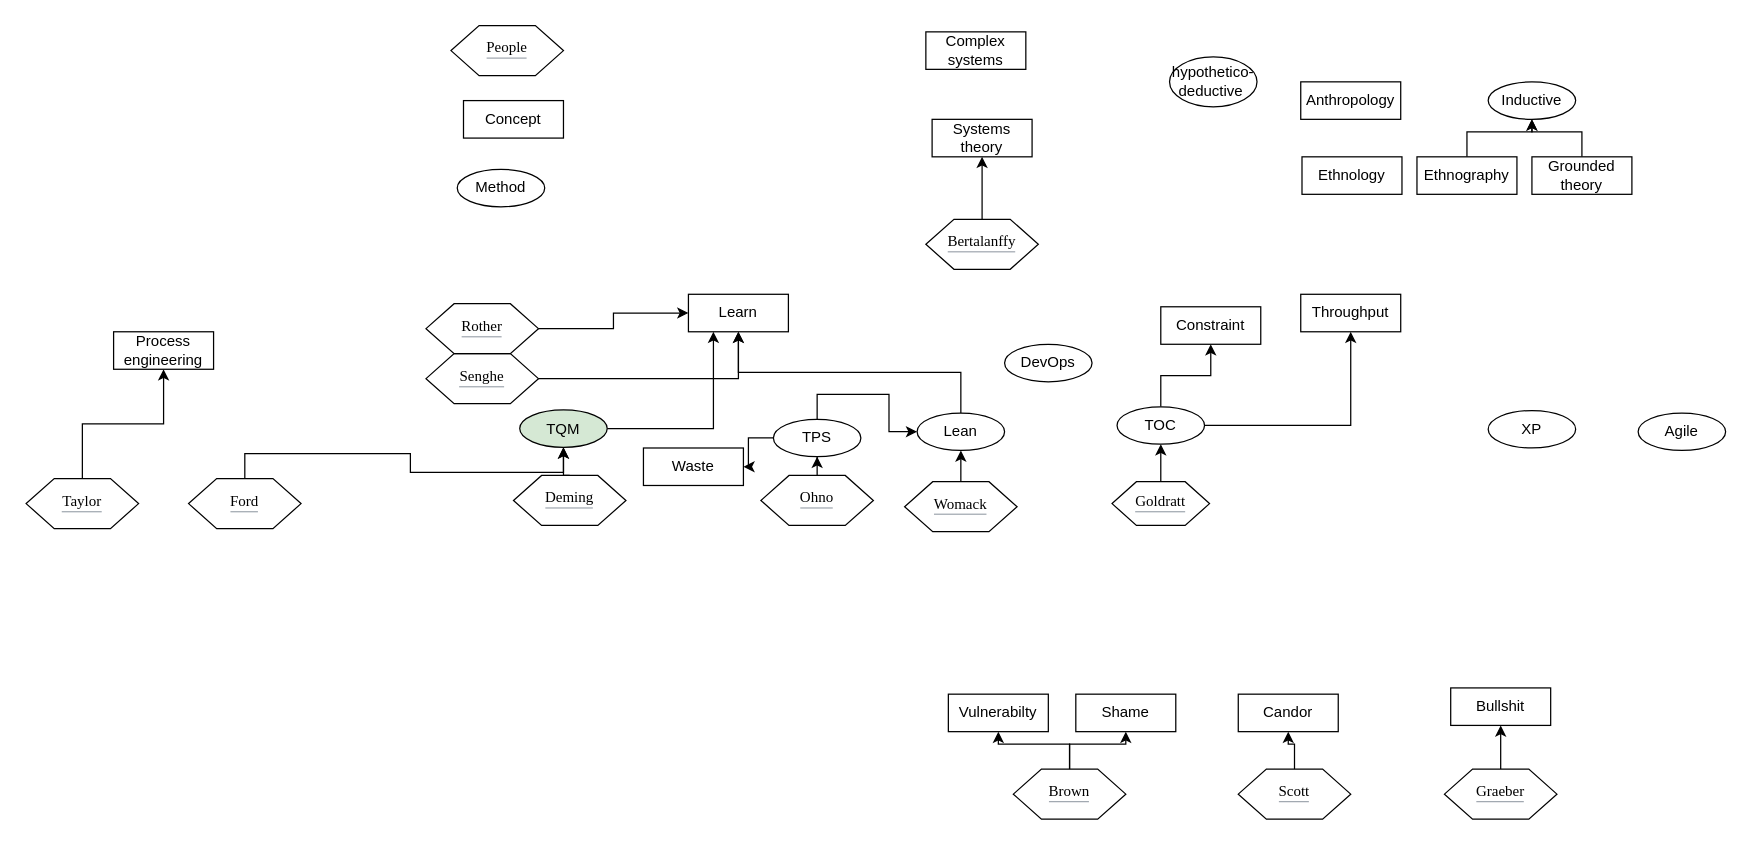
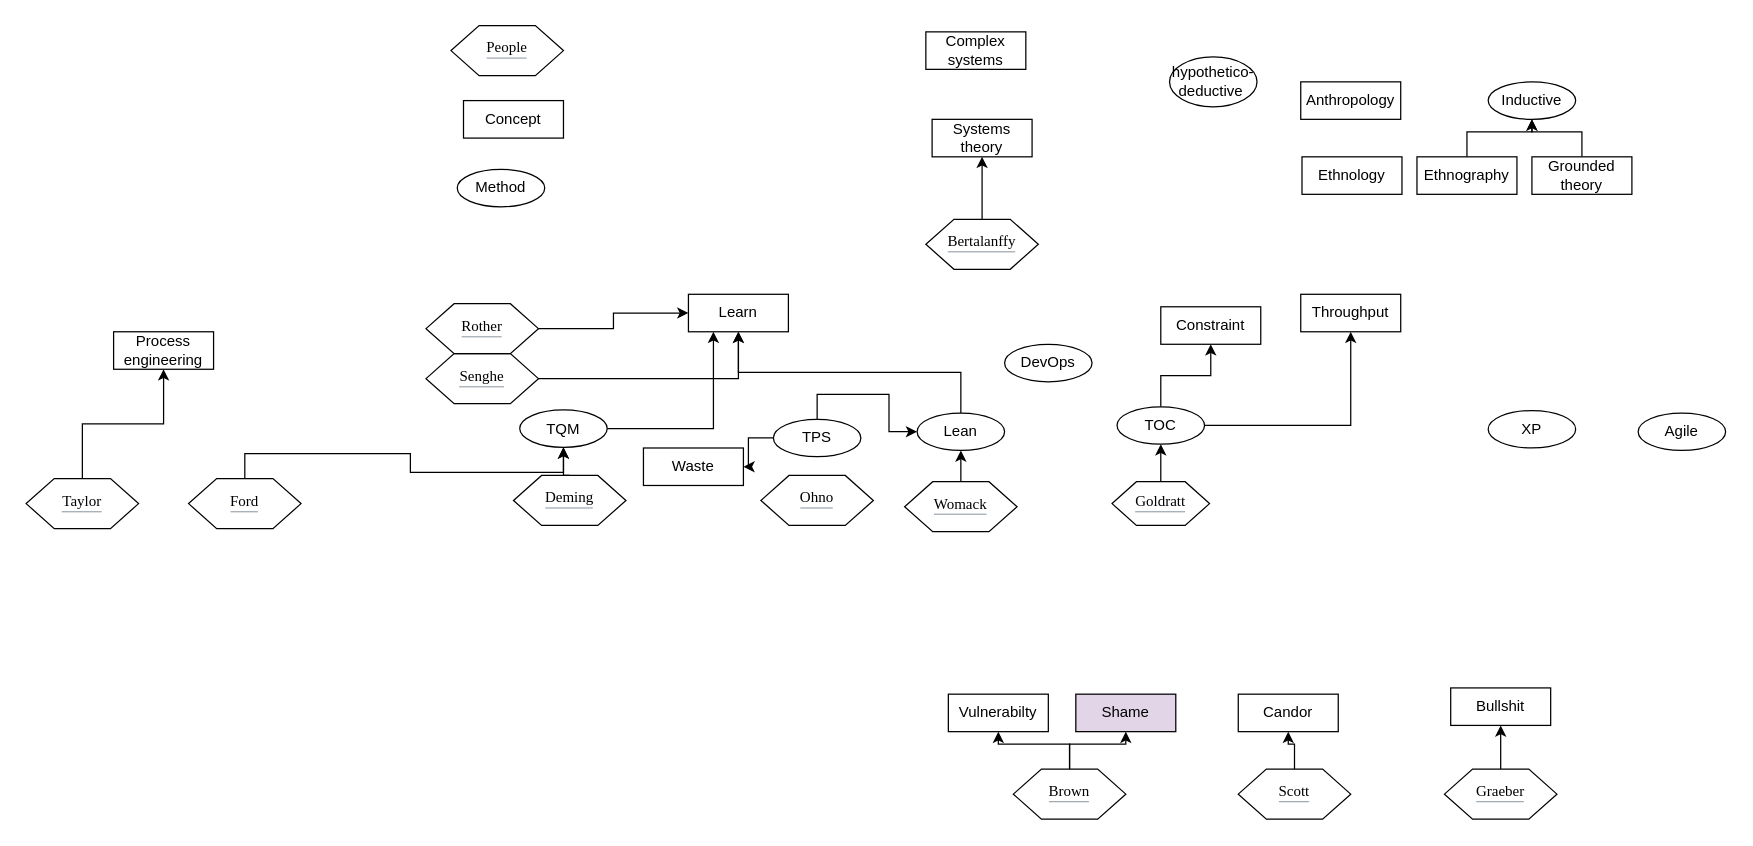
node "TQM": fillcolor #d5e8d4 -> #ffffff
edge "Ohno" -> "TPS": removed
node "Shame": fillcolor #ffffff -> #e1d5e7
